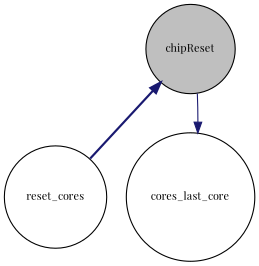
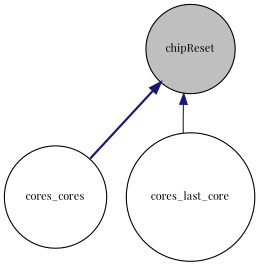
edge "chipReset" -> "cores_last_core": reversed
node "reset_cores": label "reset_cores" -> "cores_cores"
